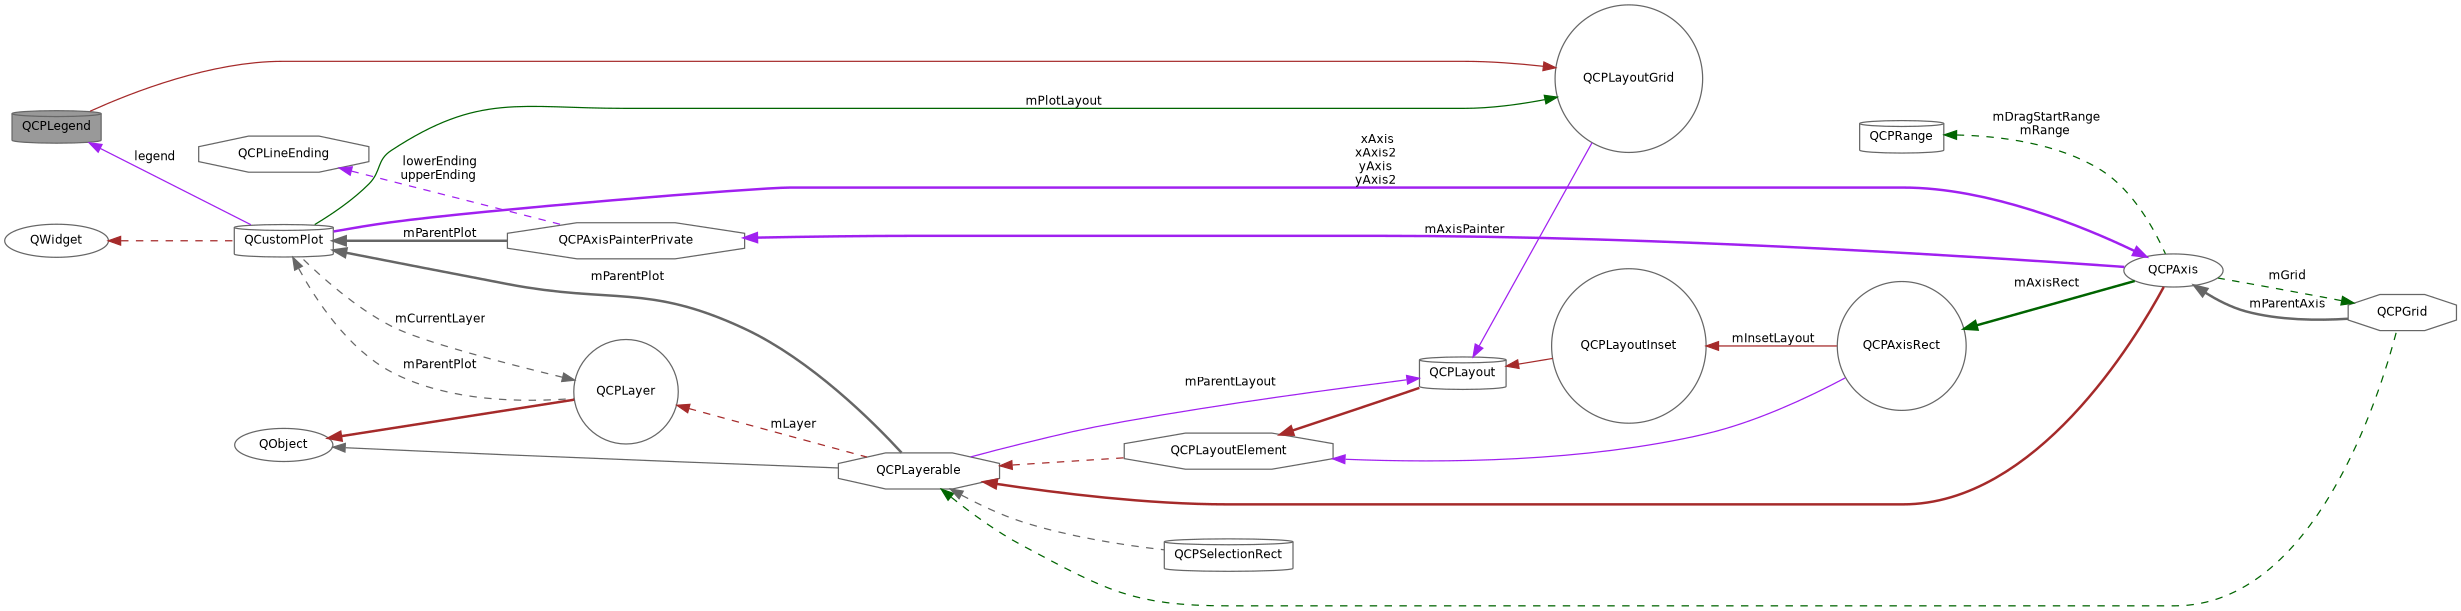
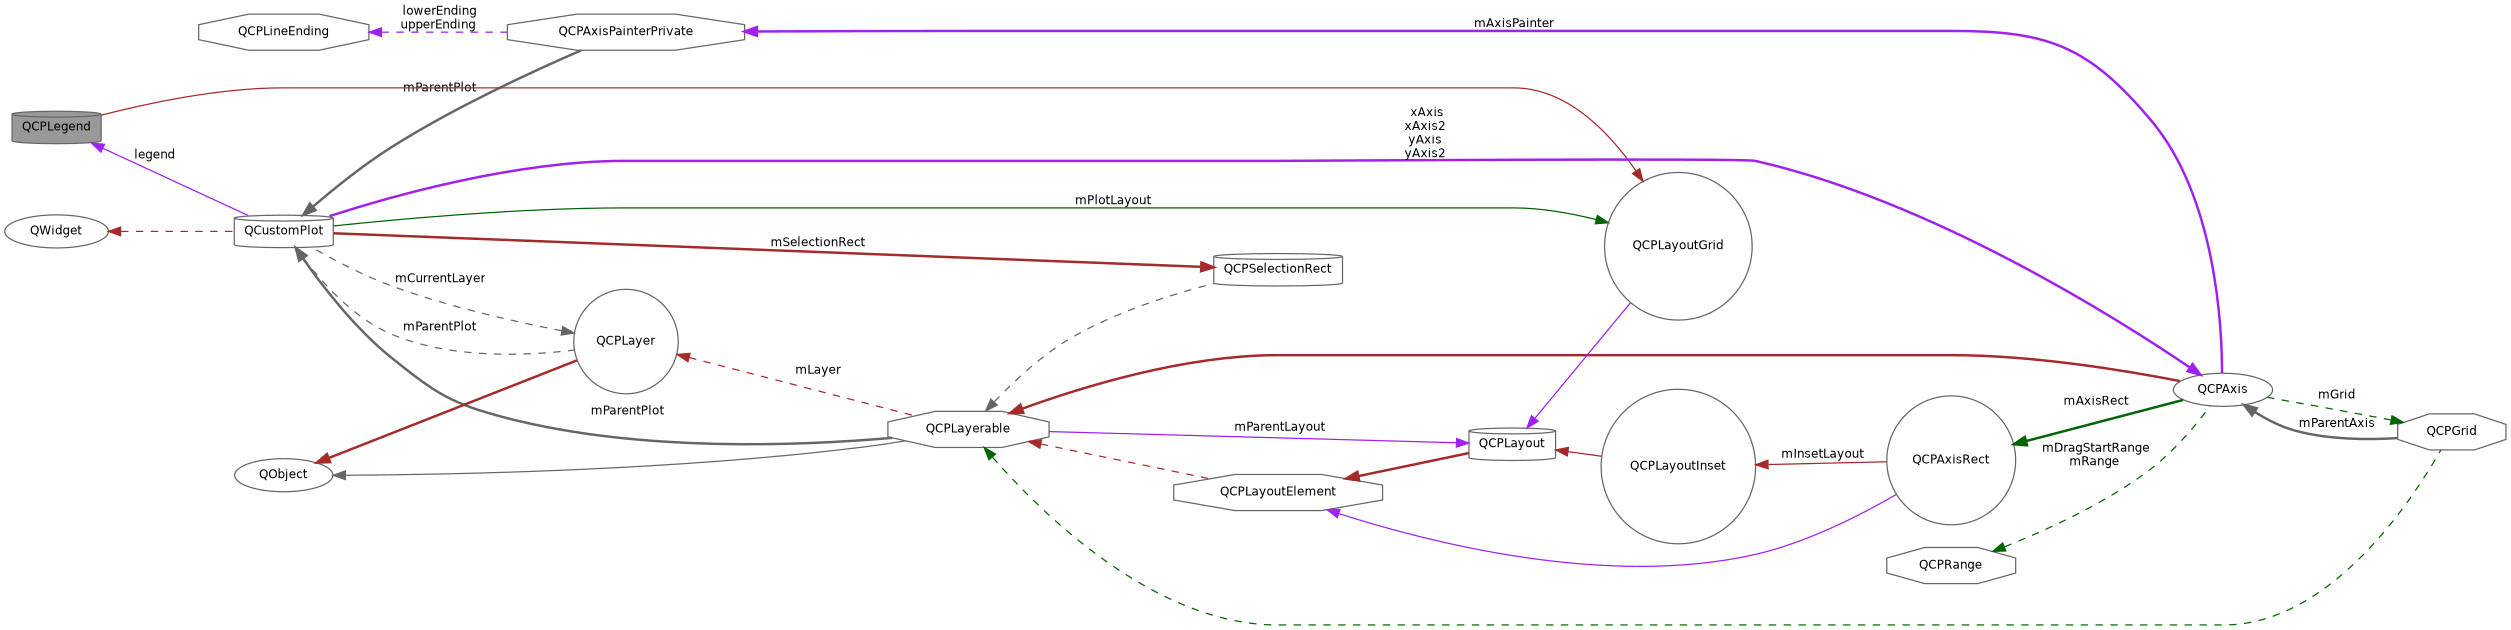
node "QCPRange": shape cylinder -> octagon
edge "QCustomPlot" -> "QCPSelectionRect": added, label "mSelectionRect"
